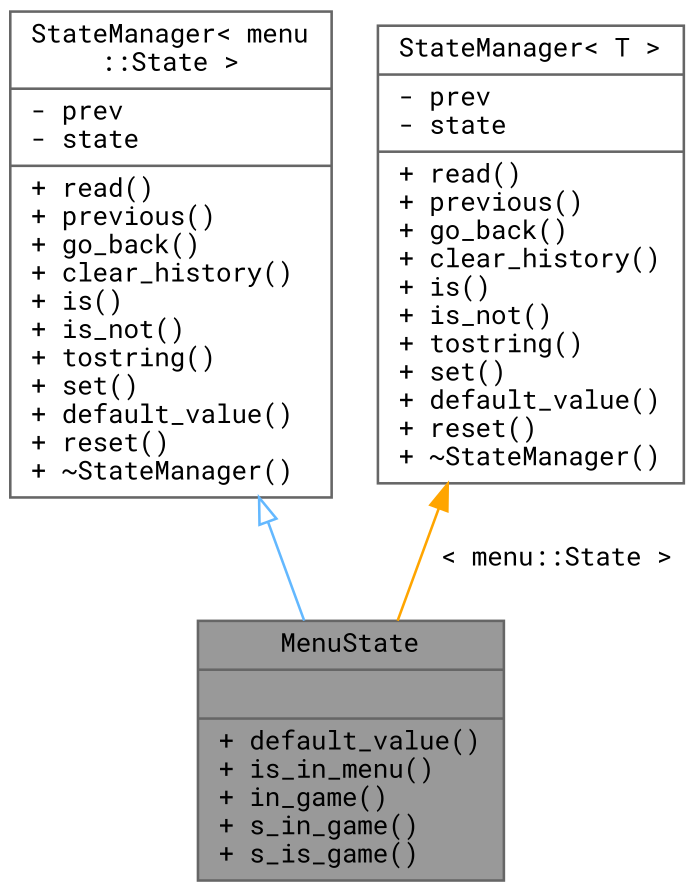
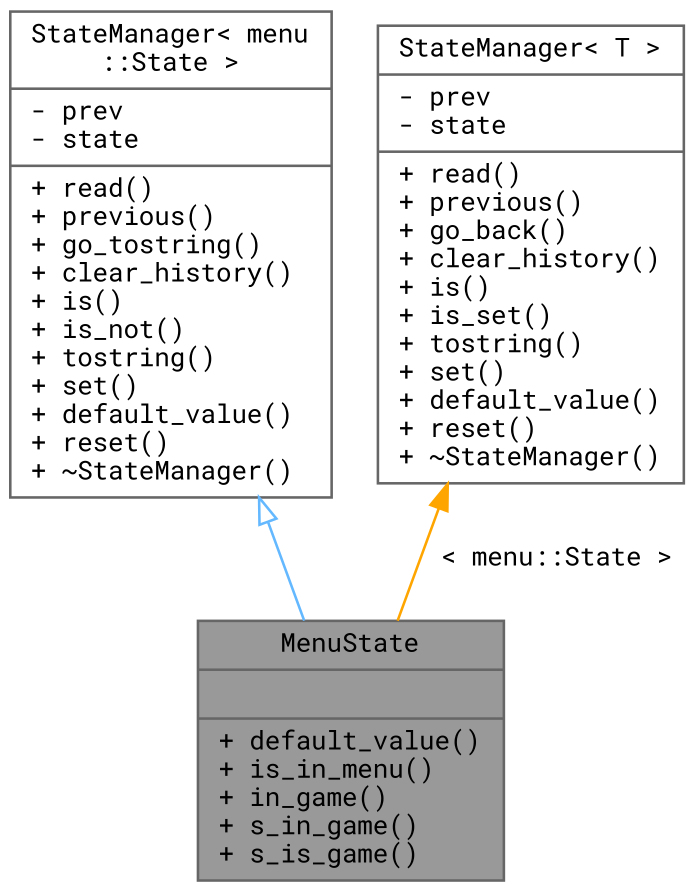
node "StateManager< menu": text "+ go_back()" -> "+ go_tostring()"
node "StateManager< T >": text "+ is_not()" -> "+ is_set()"
